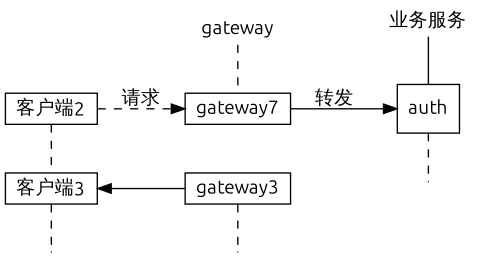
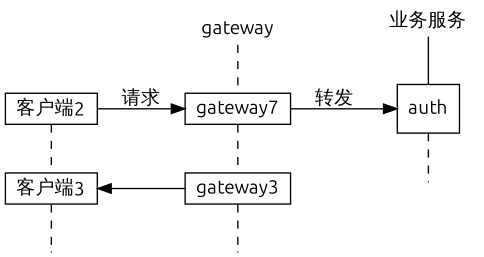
edge "客户端2" -> "gateway7": style dashed -> solid
edge "gateway7" -- "gateway3": added
